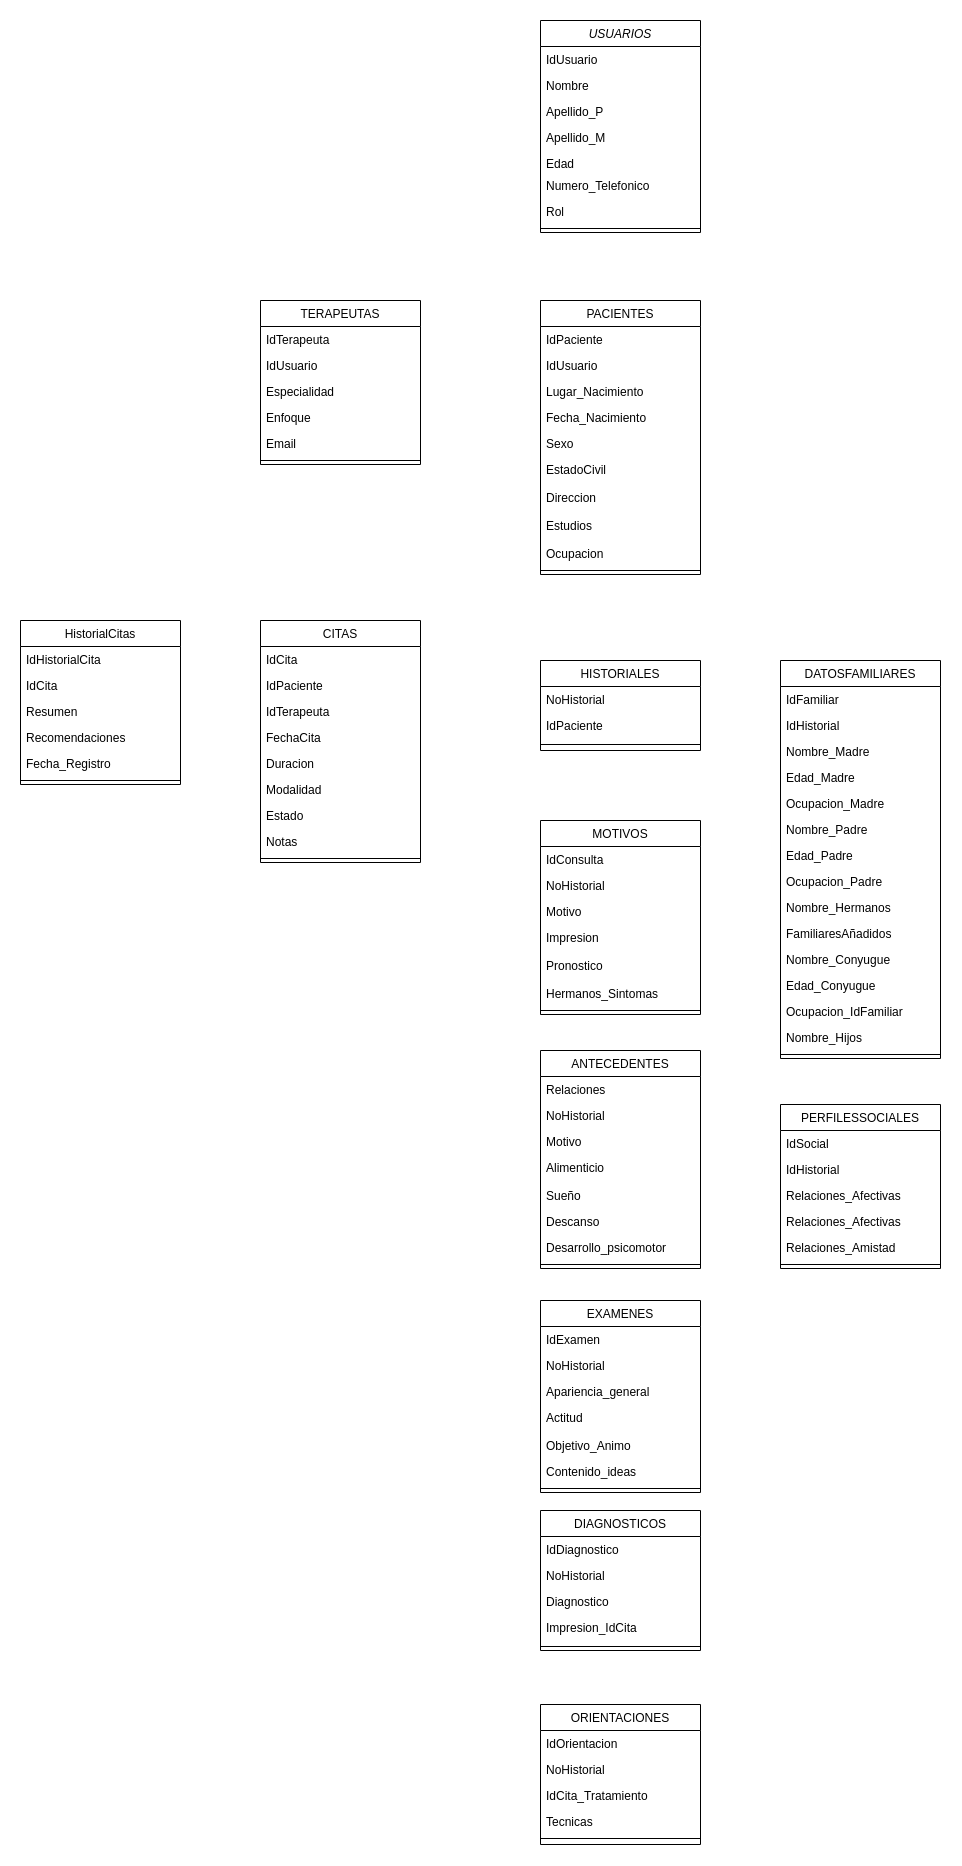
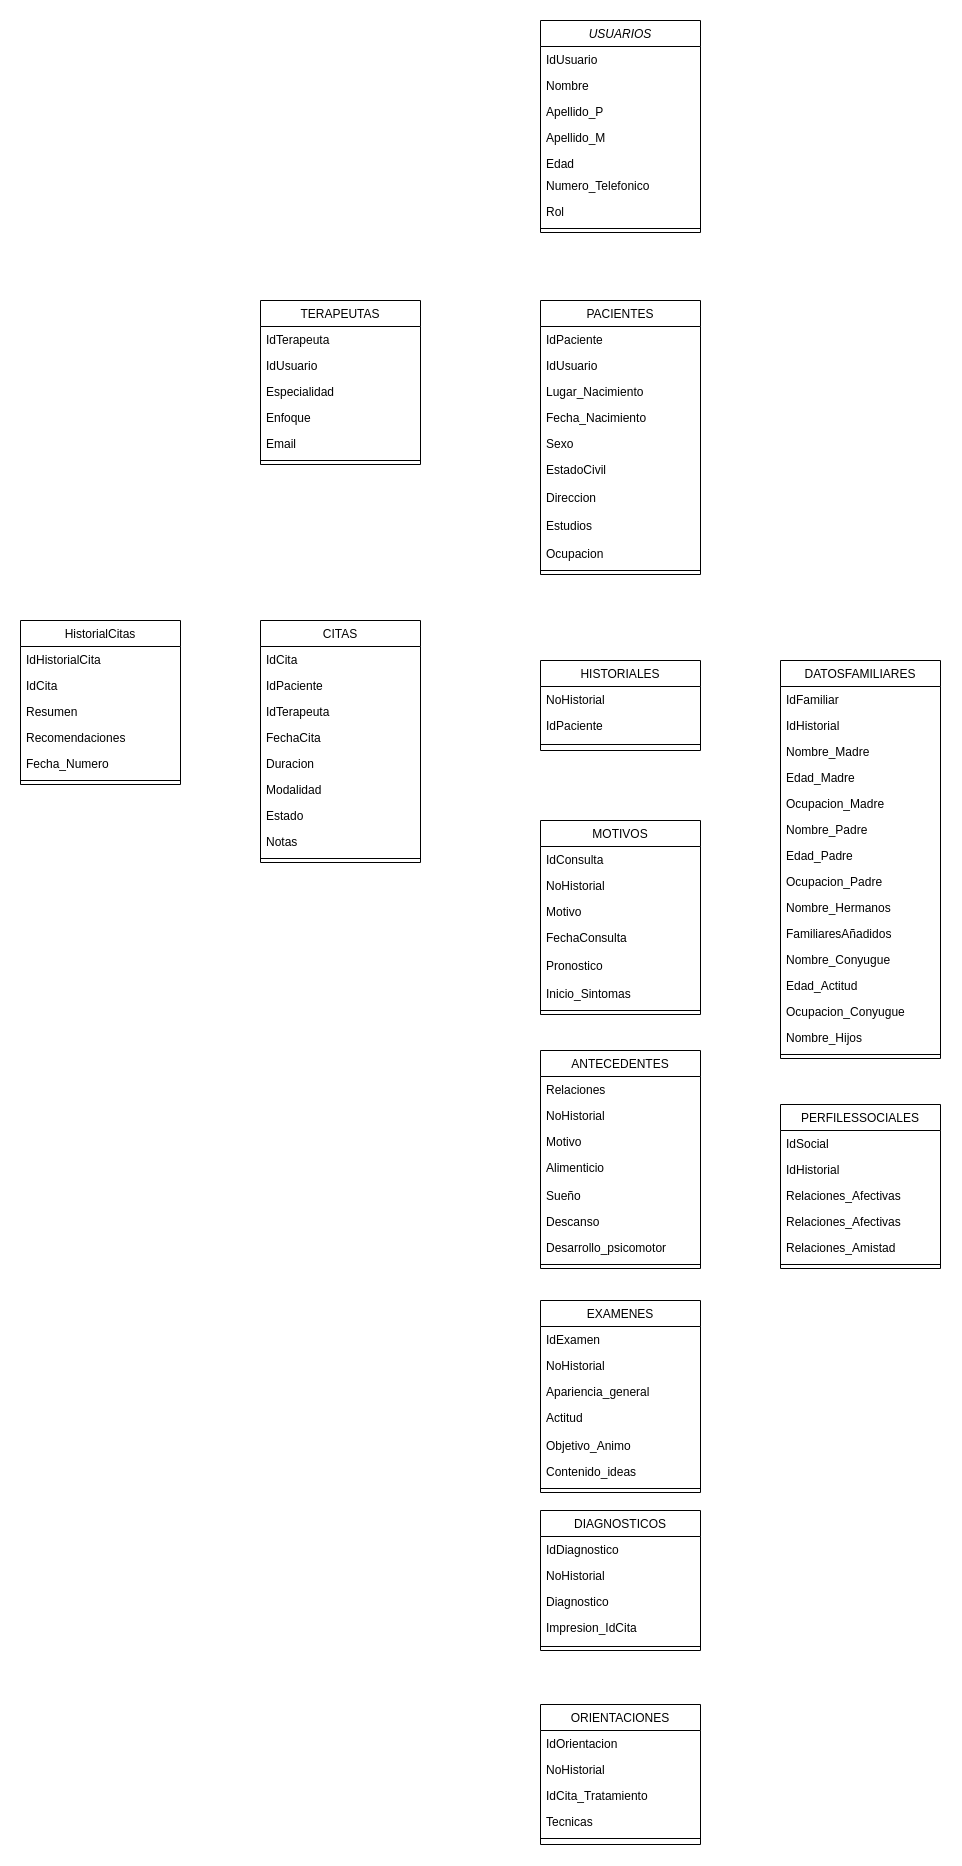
node "Fecha_Registro": label "Fecha_Registro" -> "Fecha_Numero"
node "Impresion": label "Impresion" -> "FechaConsulta"
node "Edad_Conyugue": label "Edad_Conyugue" -> "Edad_Actitud"
node "Hermanos_Sintomas": label "Hermanos_Sintomas" -> "Inicio_Sintomas"
node "Ocupacion_IdFamiliar": label "Ocupacion_IdFamiliar" -> "Ocupacion_Conyugue"
